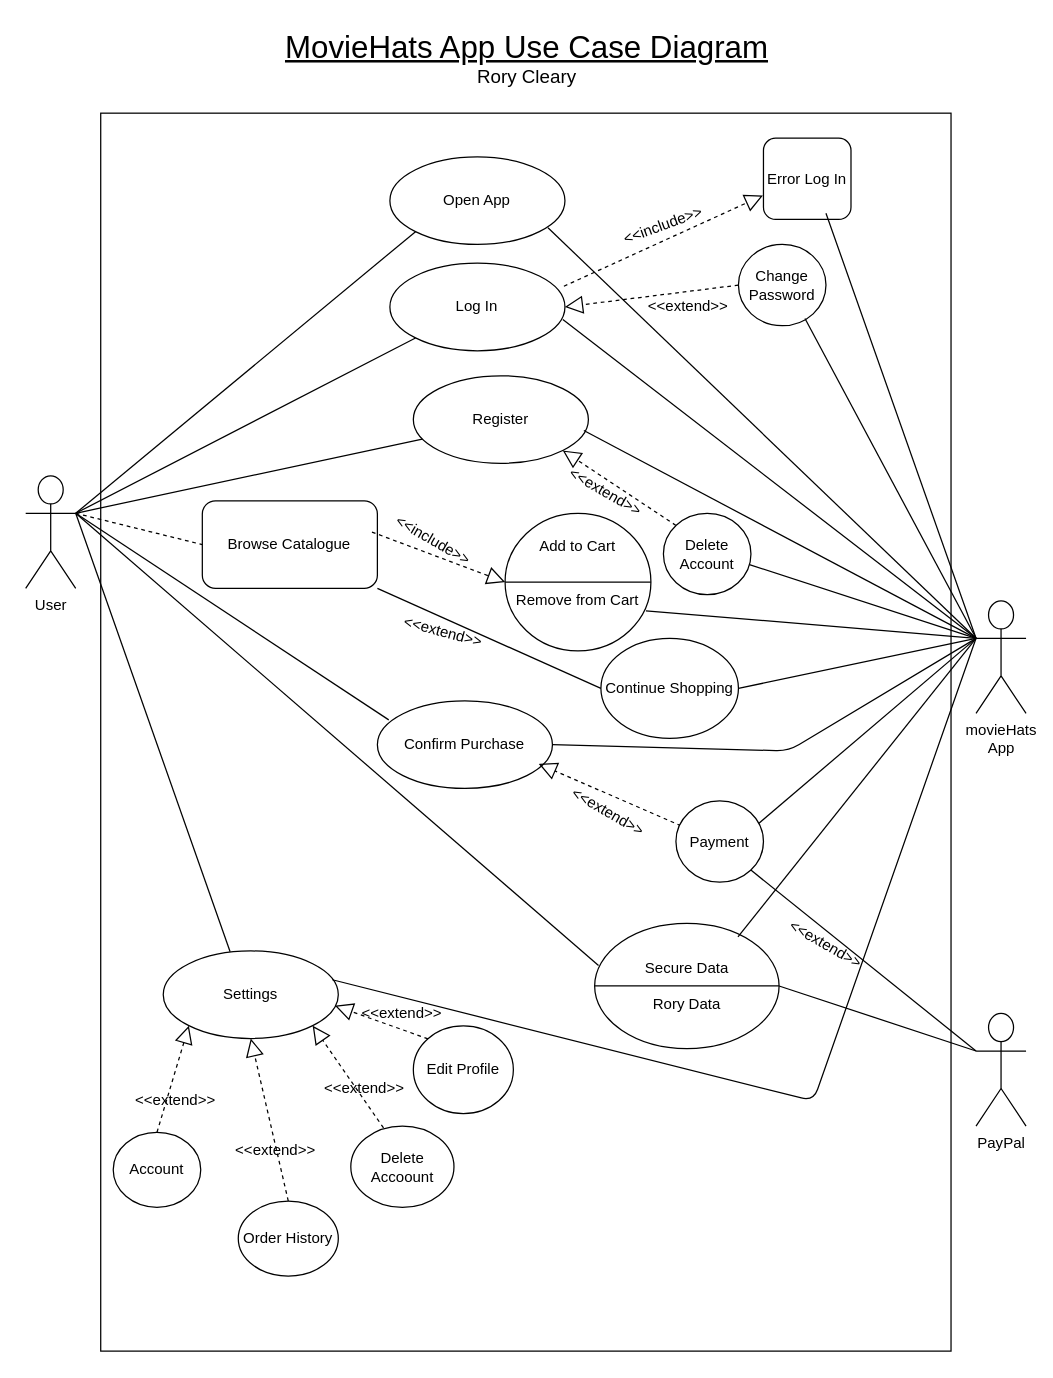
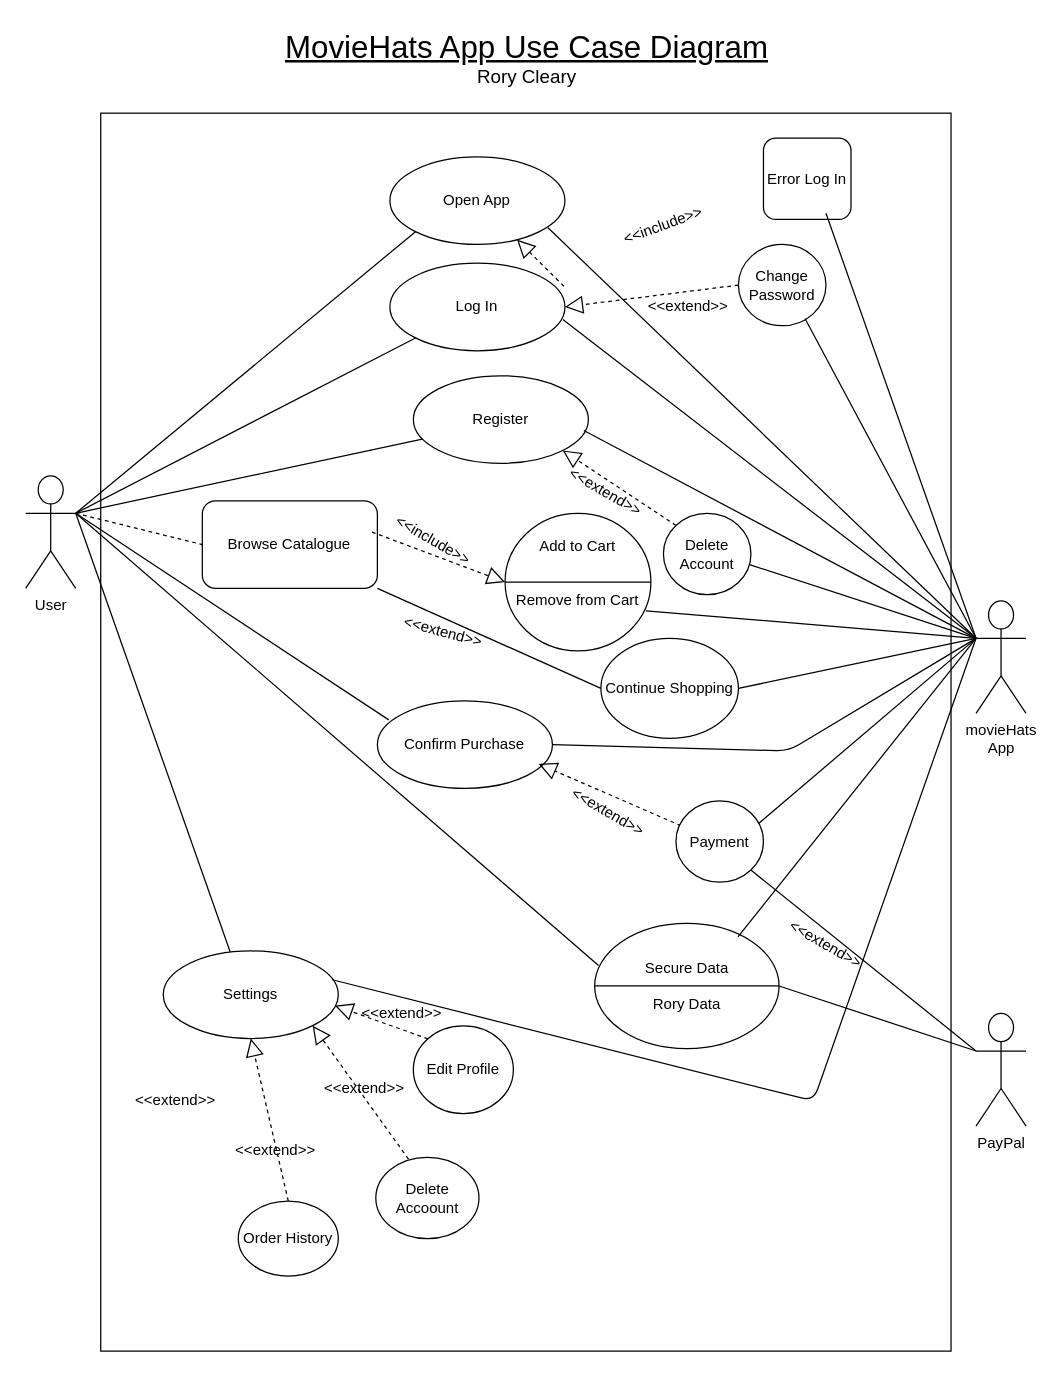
edge "Log In" -> "Error Log In": now "Log In" -> "Open App"
edge "Account" -> "Settings": removed
node "Delete Accoount": moved (402, 1166) -> (427, 1198)
node "Account": removed
